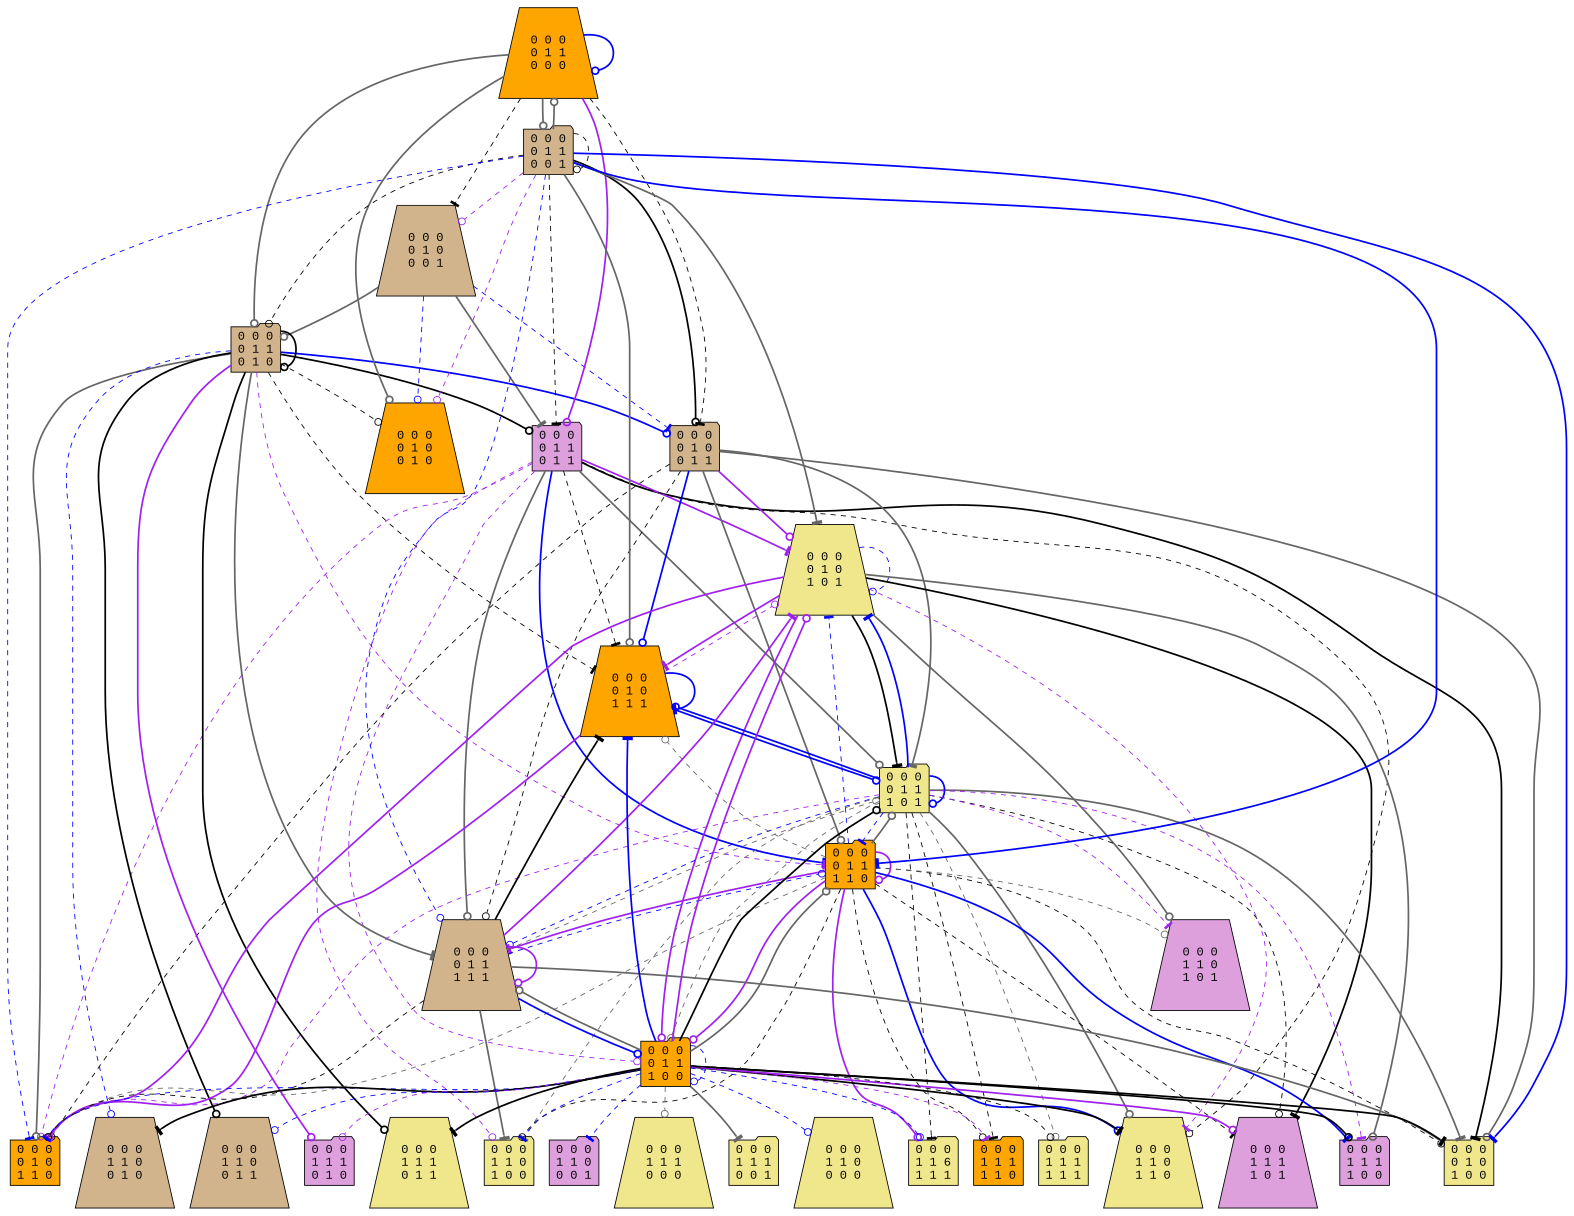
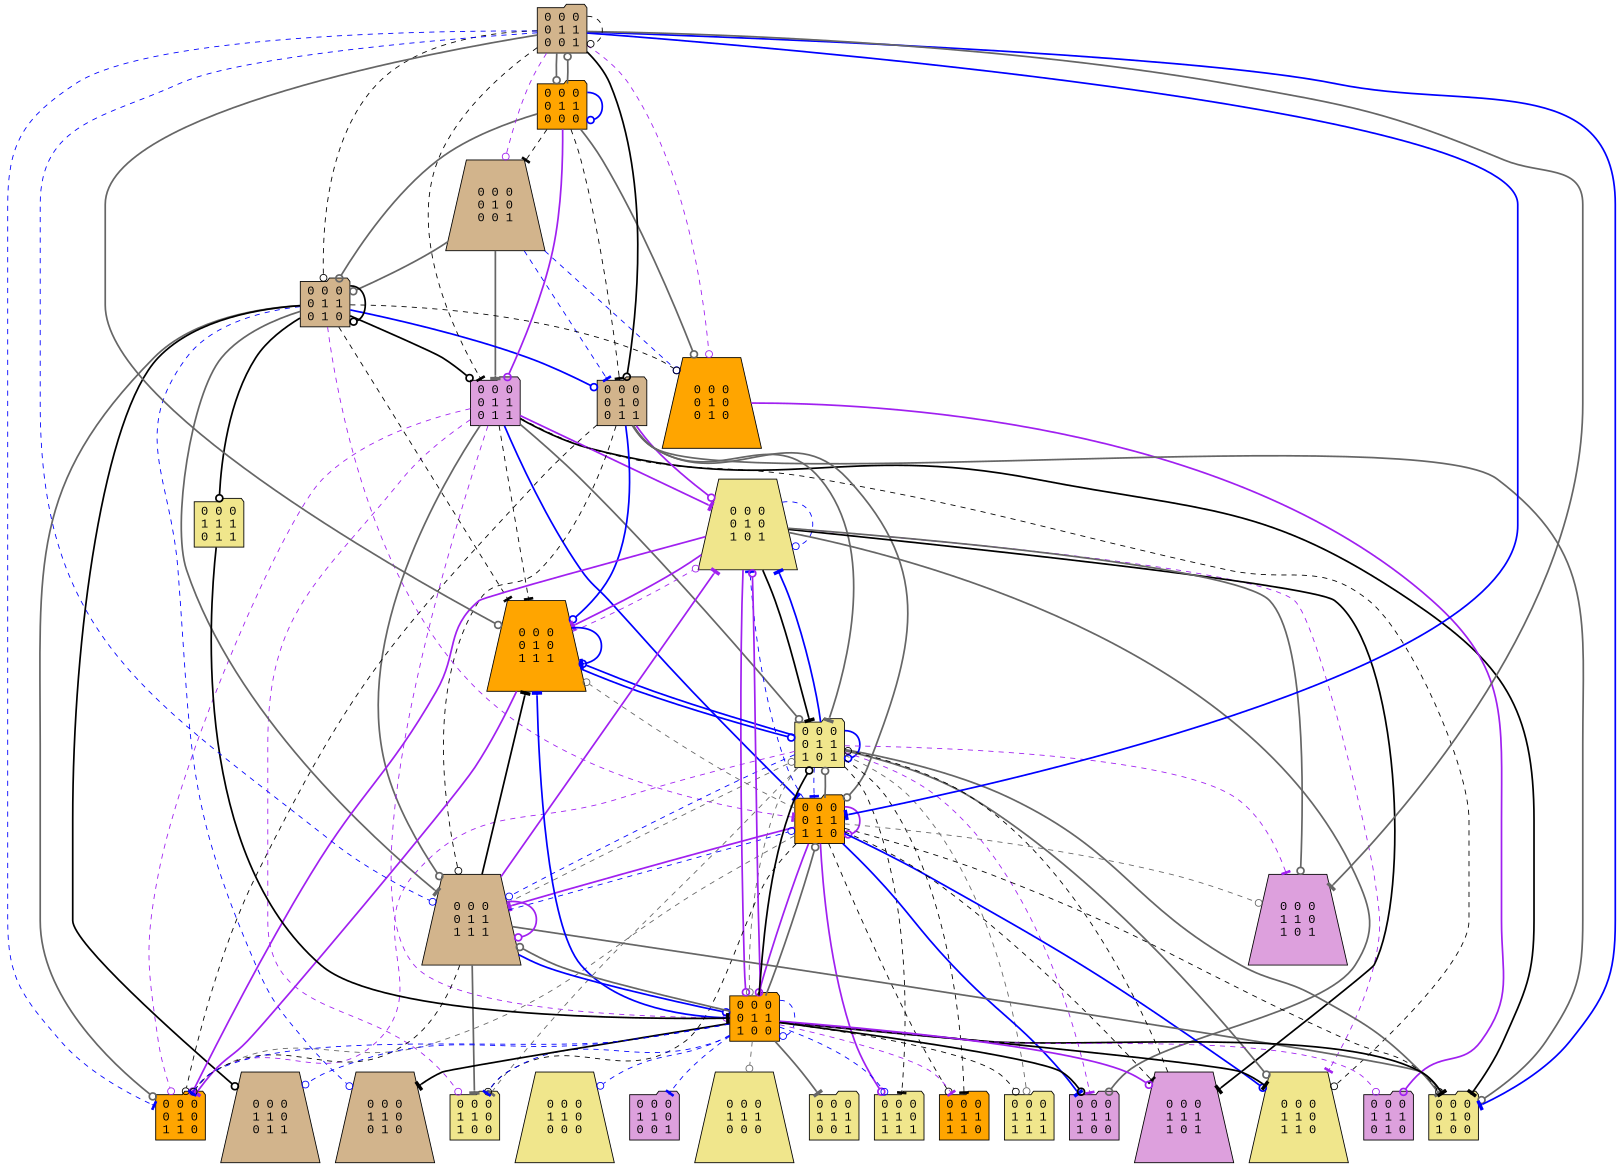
node "0 0 0 0 1 1 0 0 0": shape trapezium -> folder
edge "0 0 0 0 1 1 0 0 1" -> "0 0 0 0 1 0 1 0 1": now "0 0 0 0 1 1 0 0 1" -> "0 0 0 1 1 0 1 0 1"
edge "0 0 0 0 1 1 0 1 0" -> "0 0 0 1 1 1 0 1 0": now "0 0 0 0 1 0 0 1 0" -> "0 0 0 1 1 1 0 1 0"
edge "0 0 0 0 1 1 1 0 1" -> "0 0 0 1 1 1 1 0 1": reversed
edge "0 0 0 0 1 1 1 0 0" -> "0 0 0 1 1 1 0 1 1": reversed
node "0 0 0 1 1 1 0 1 1": shape trapezium -> folder
node "0 0 0 1 1 6 1 1 1": label "0 0 0 1 1 6 1 1 1" -> "0 0 0 1 1 0 1 1 1"
